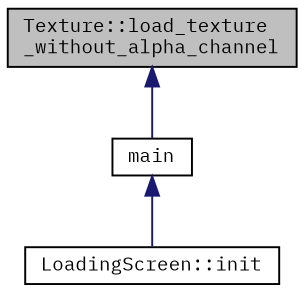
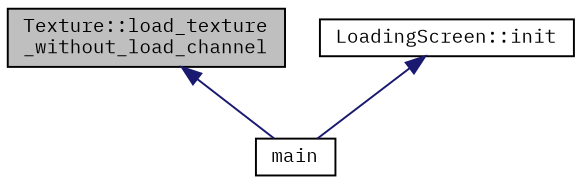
node "Texture::load_texture _without_alpha_channel": label "Texture::load_texture _without_alpha_channel" -> "Texture::load_texture _without_load_channel"
edge "LoadingScreen::init" -> "main": reversed
